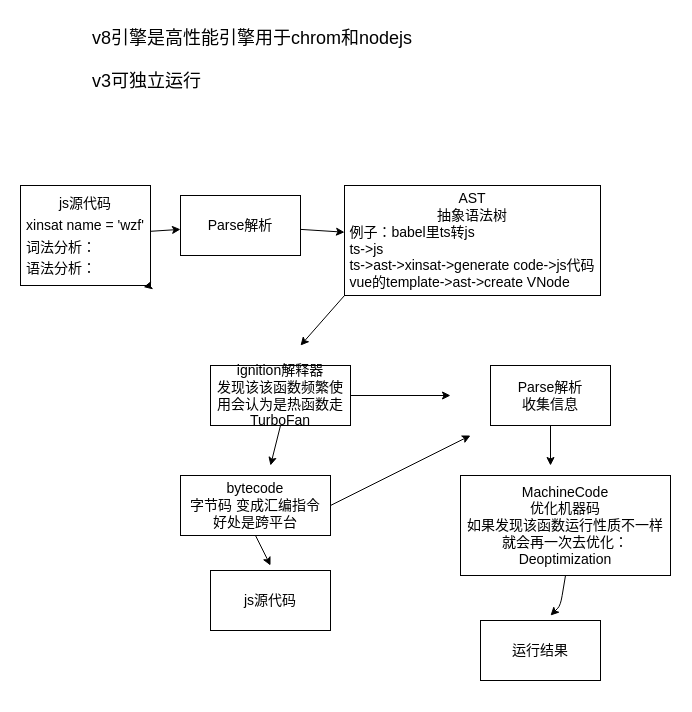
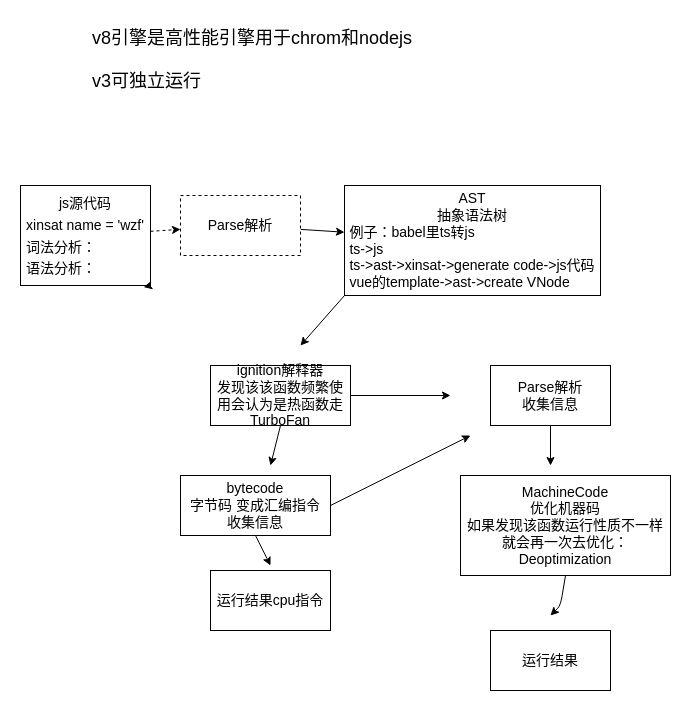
node "Parse解析": style solid -> dashed
edge "js源代码 xinsat name = 'wzf' 词法分析： 语法分析：" -> "Parse解析": style solid -> dashed
node "bytecode 字节码 变成汇编指令 好处是跨平台": label "bytecode 字节码 变成汇编指令 好处是跨平台" -> "bytecode 字节码 变成汇编指令 收集信息"
node "js源代码": label "js源代码" -> "运行结果cpu指令"
node "运行结果": moved (541, 651) -> (551, 661)
